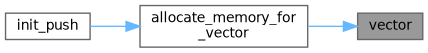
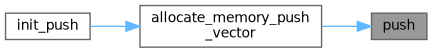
node "allocate_memory_for _vector": label "allocate_memory_for _vector" -> "allocate_memory_push _vector"
node "vector": label "vector" -> "push"
